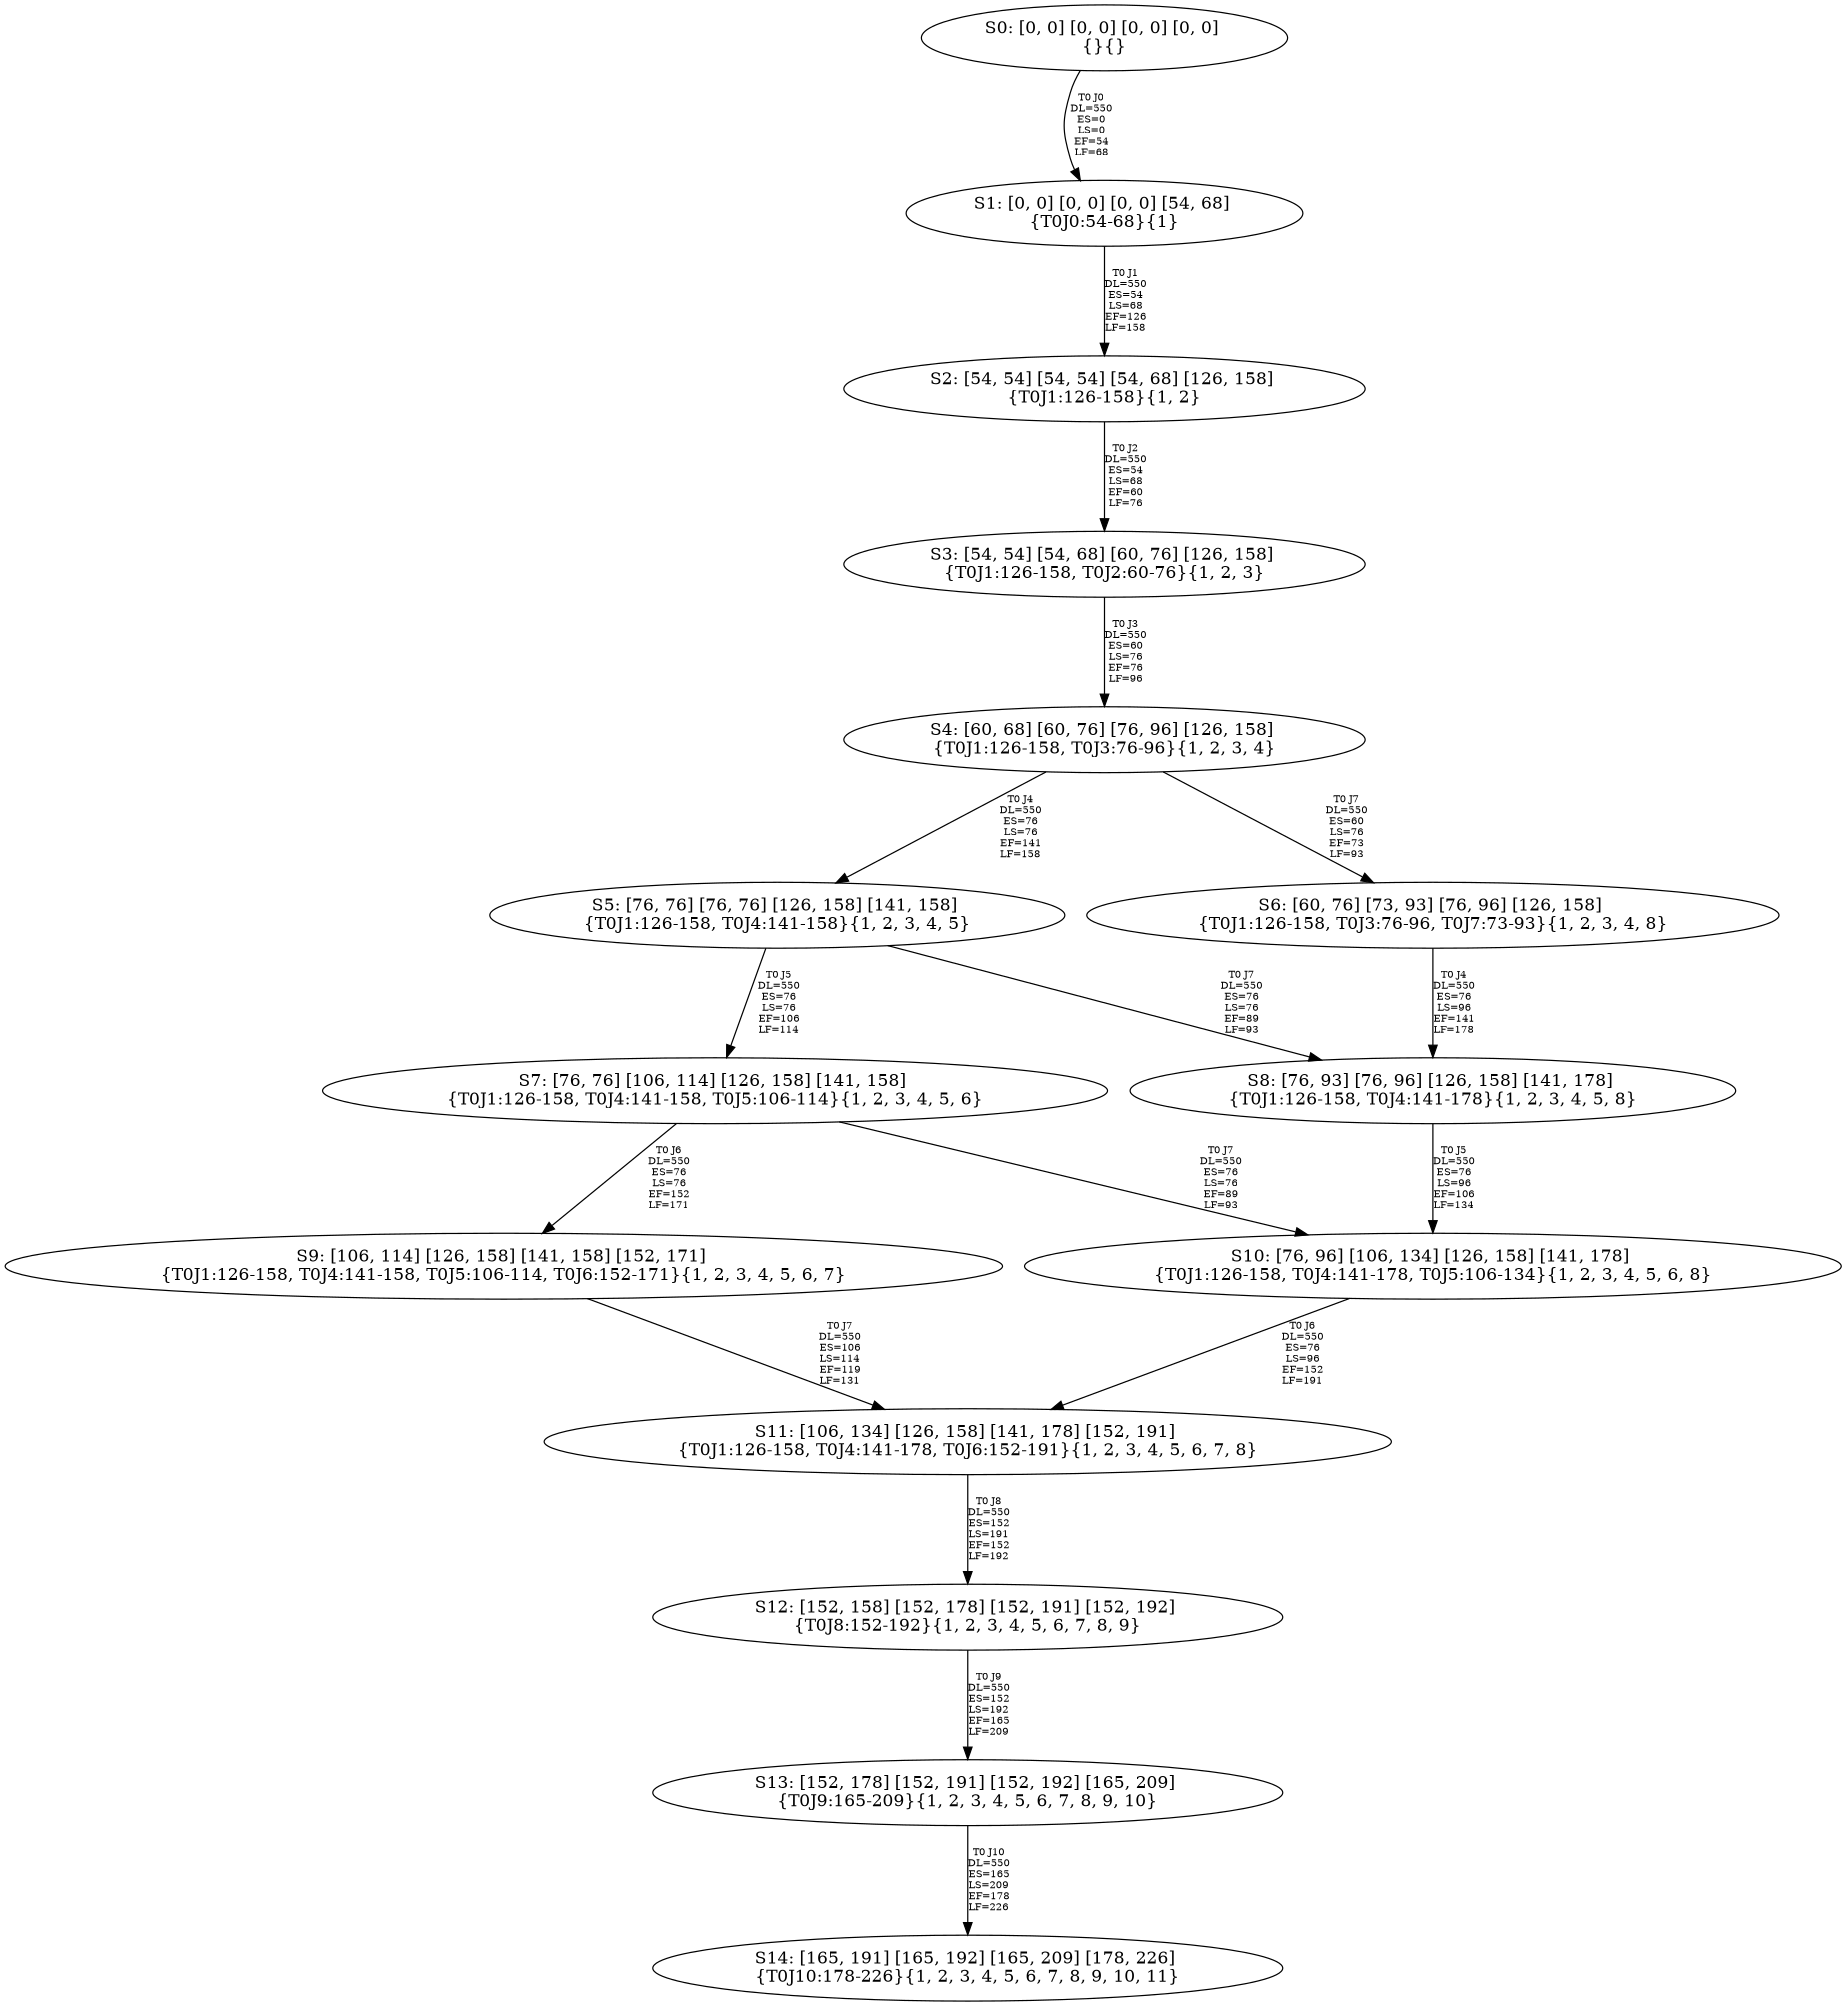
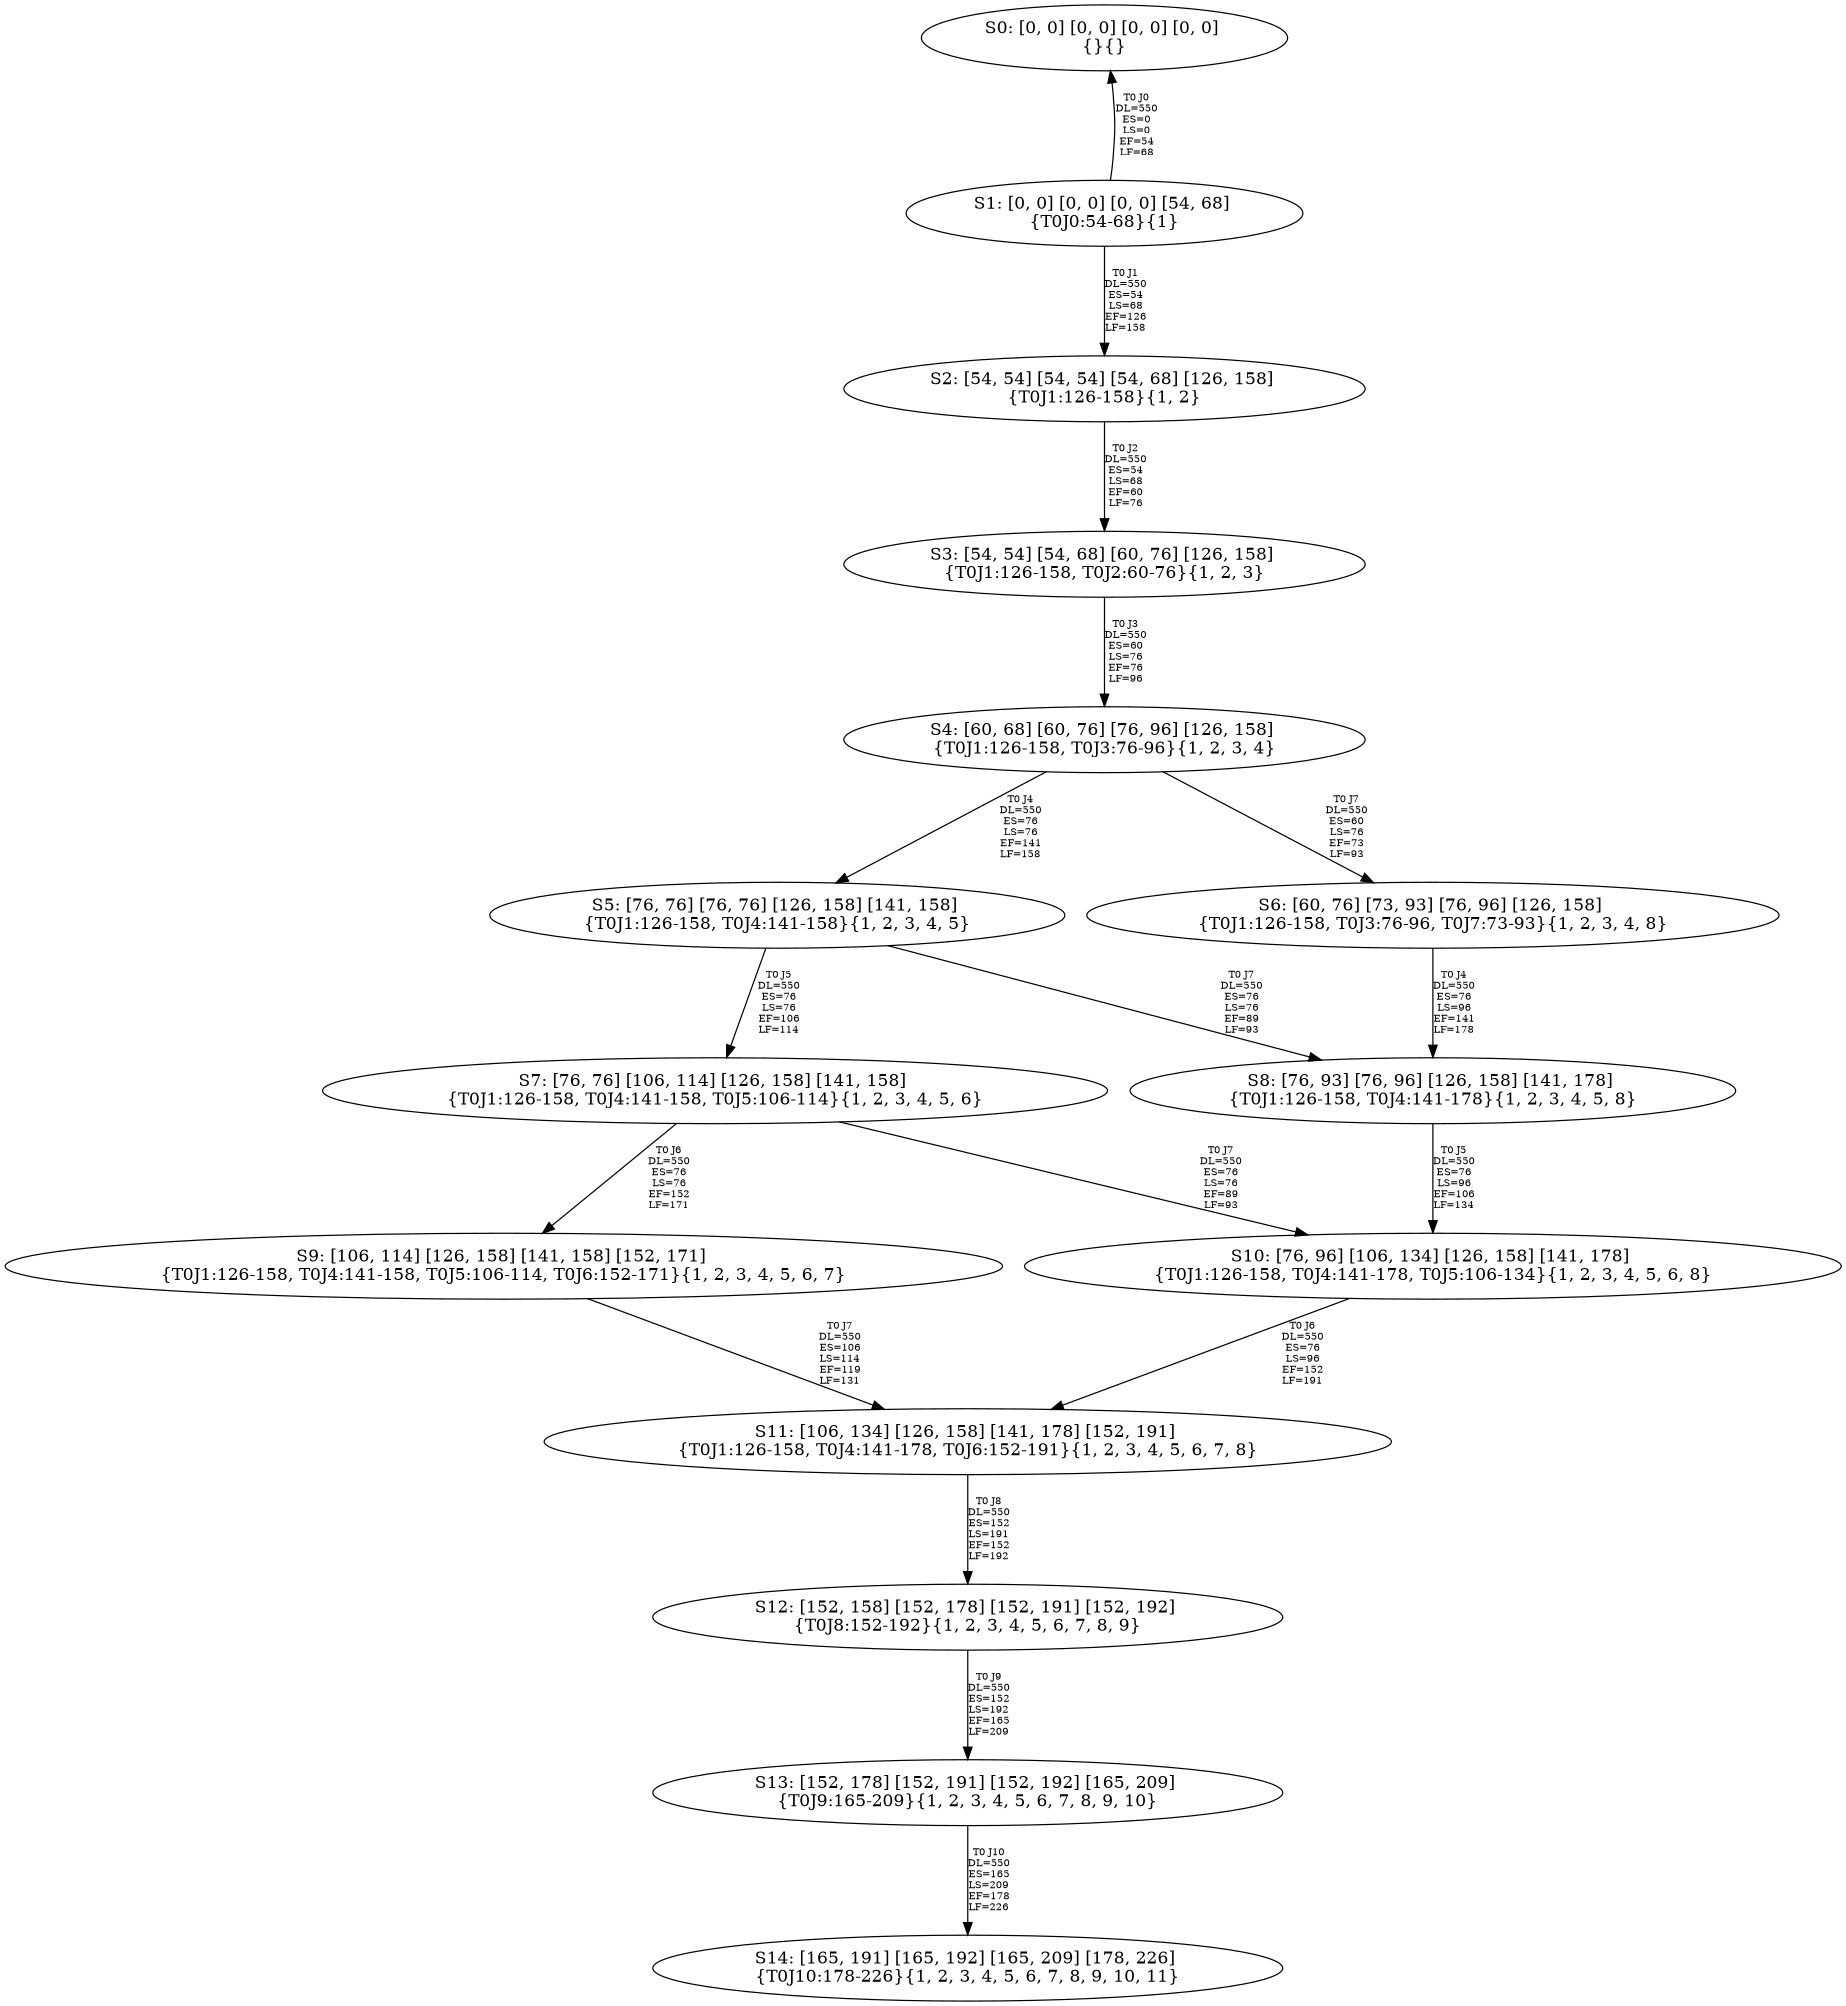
edge "S0: [0, 0] [0, 0] [0, 0] [0, 0] {}{}" -> "S1: [0, 0] [0, 0] [0, 0] [54, 68] {T0J0:54-68}{1}": reversed
